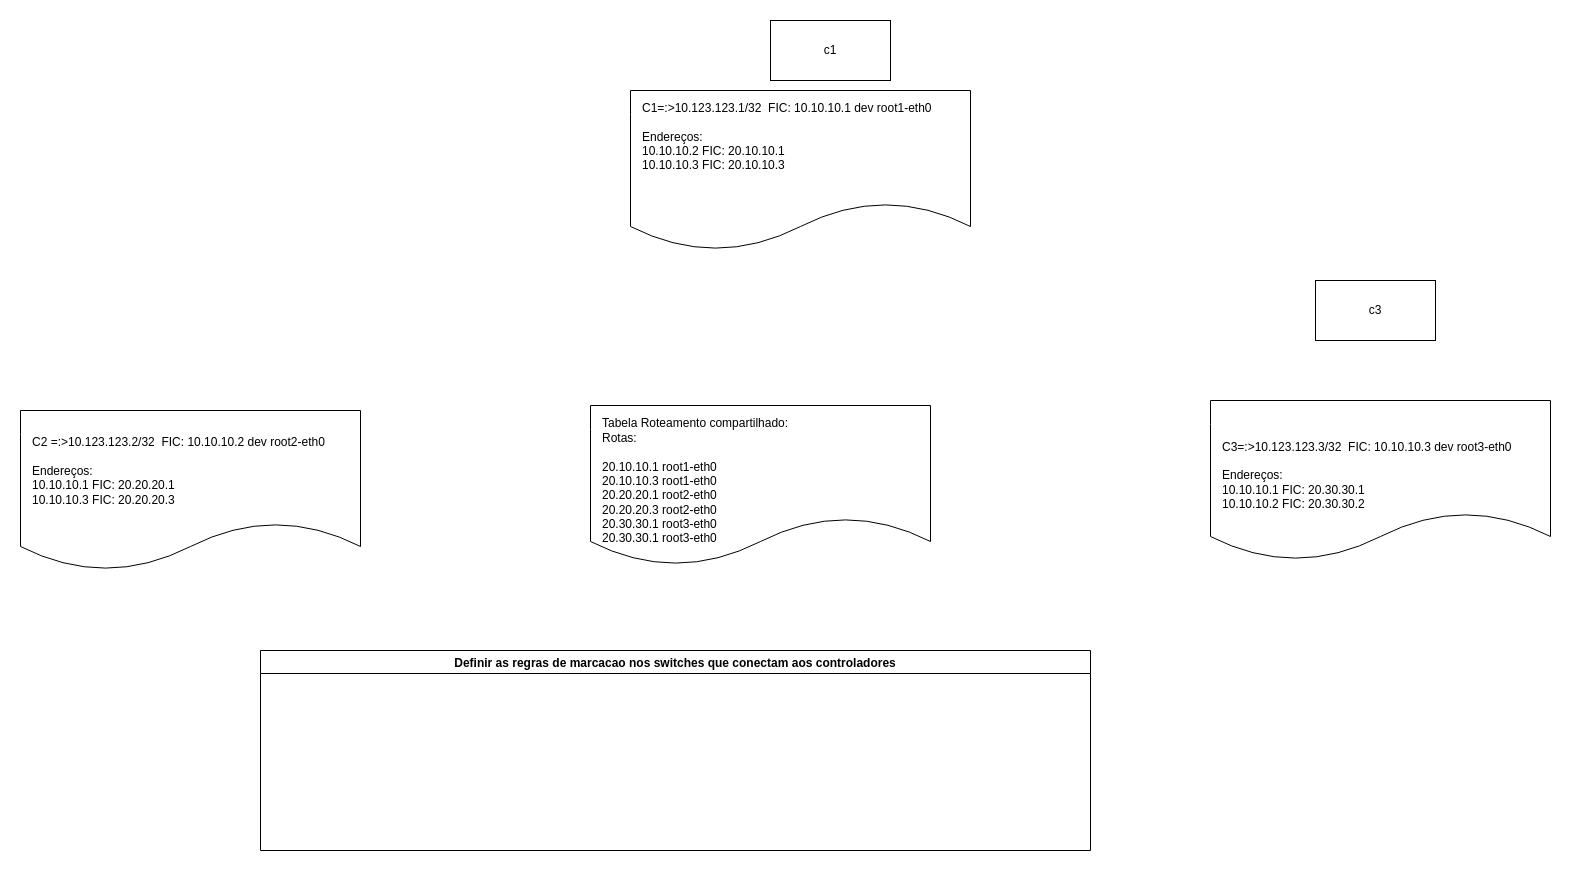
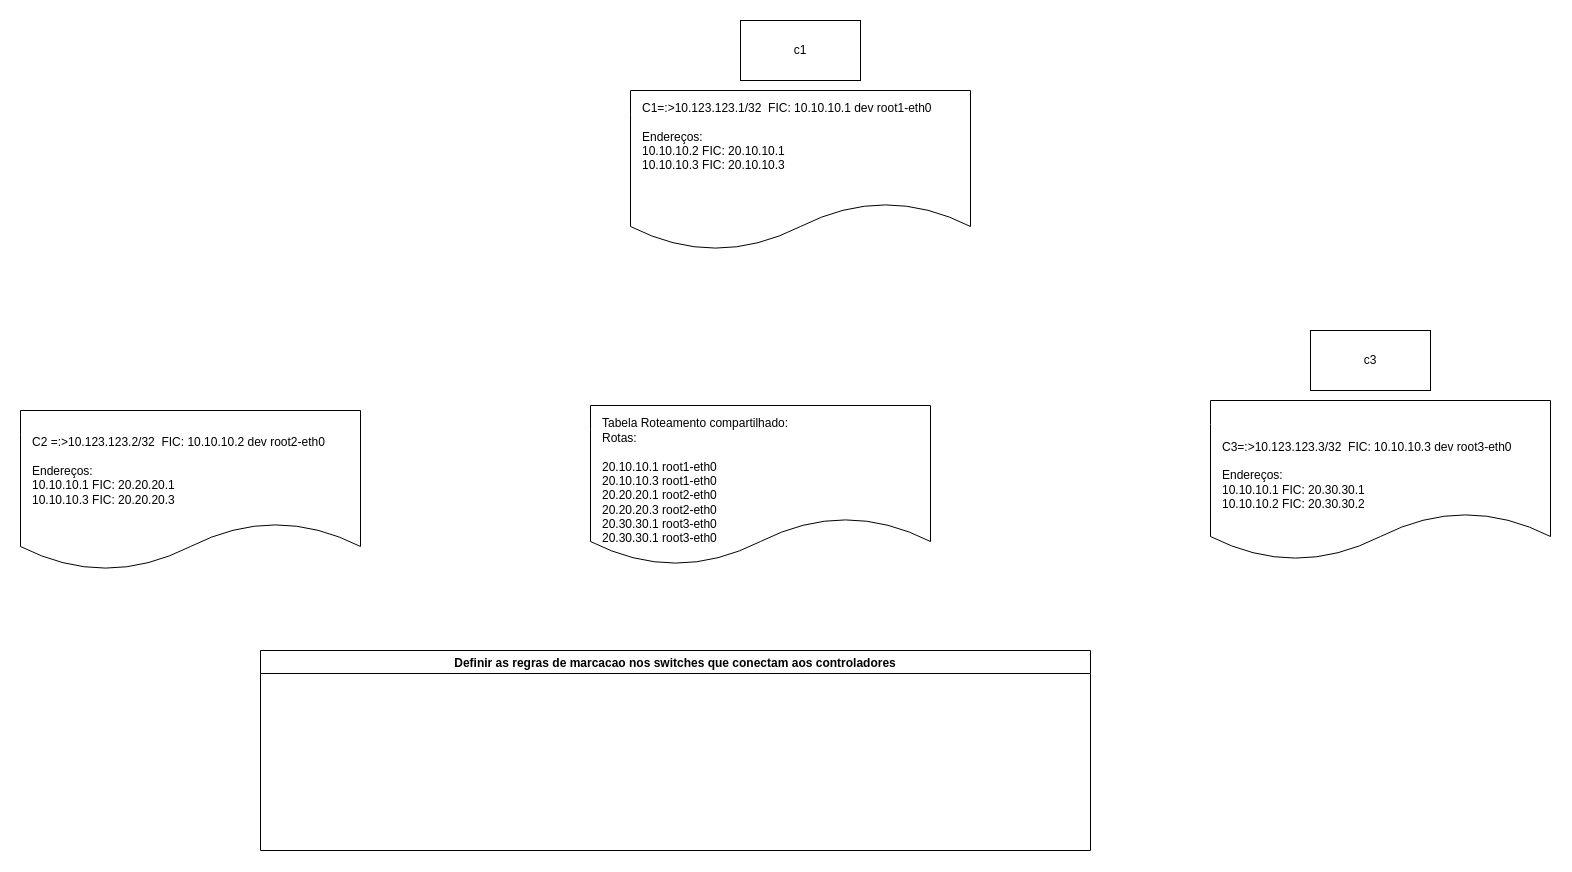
node "c1": moved (831, 51) -> (801, 51)
node "c3": moved (1376, 311) -> (1371, 361)
